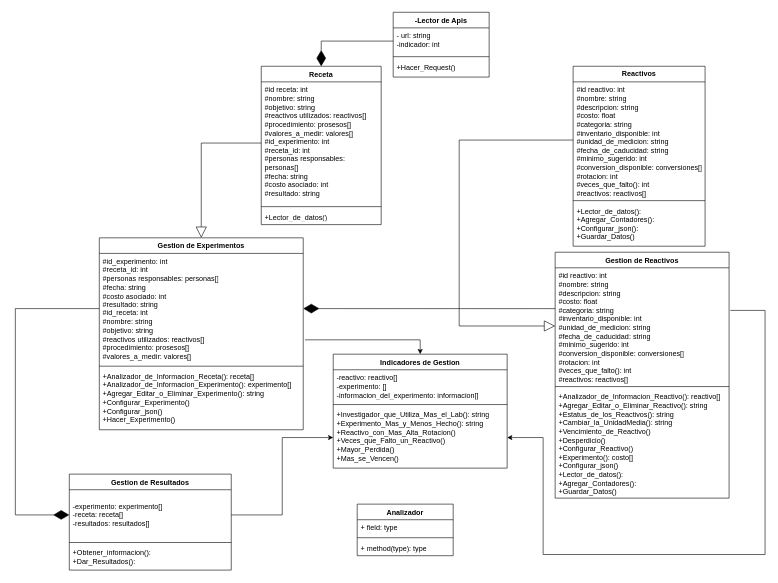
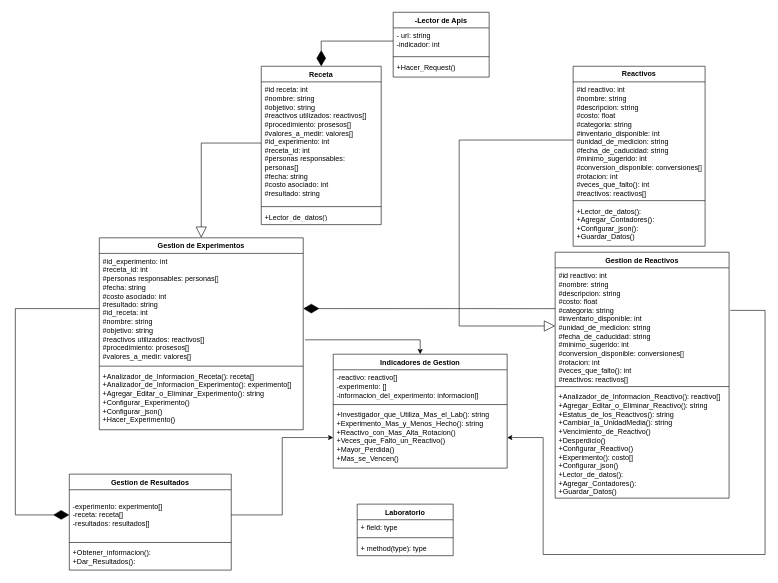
node "Analizador": label "Analizador" -> "Laboratorio"
